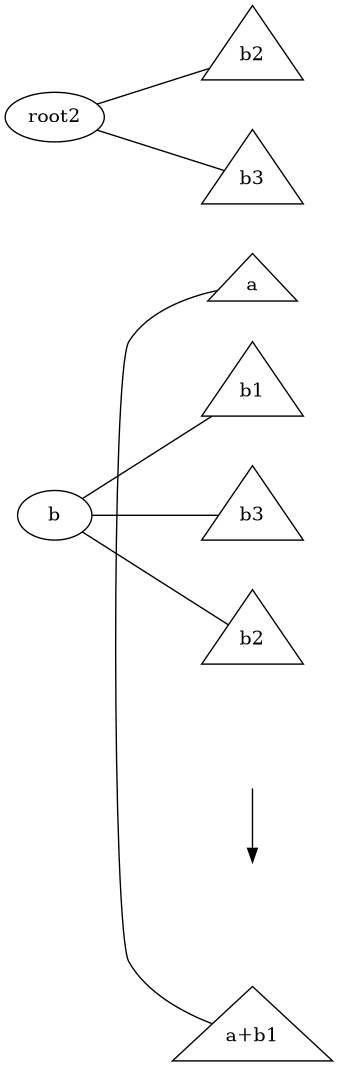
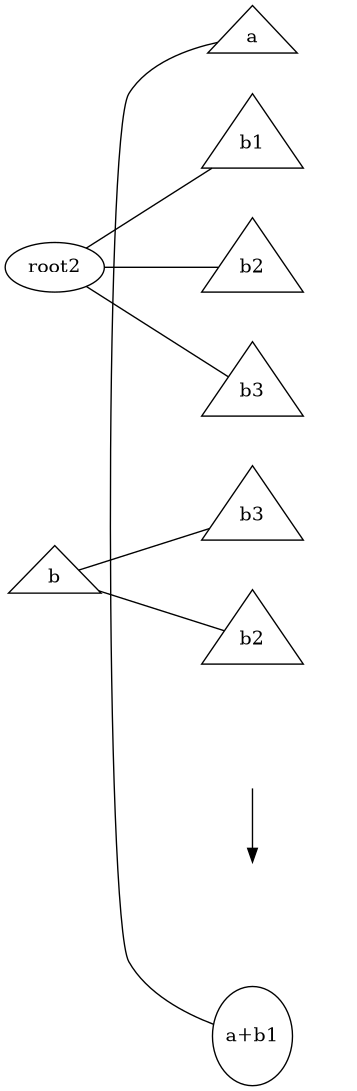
edge "b1" -- "b": now "b1" -- "root2"
node "b": shape ellipse -> triangle
node "a+b1": shape triangle -> ellipse
